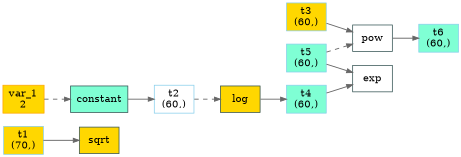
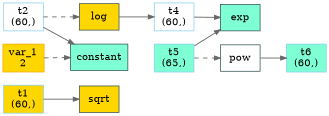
node "t3 (60,)": removed
node "t5 (60,)": label "t5 (60,)" -> "t5 (65,)"
node "exp": fillcolor white -> aquamarine
edge "constant" -> "t2 (60,)": reversed
node "t4 (60,)": fillcolor aquamarine -> white
node "t1 (70,)": label "t1 (70,)" -> "t1 (60,)"
